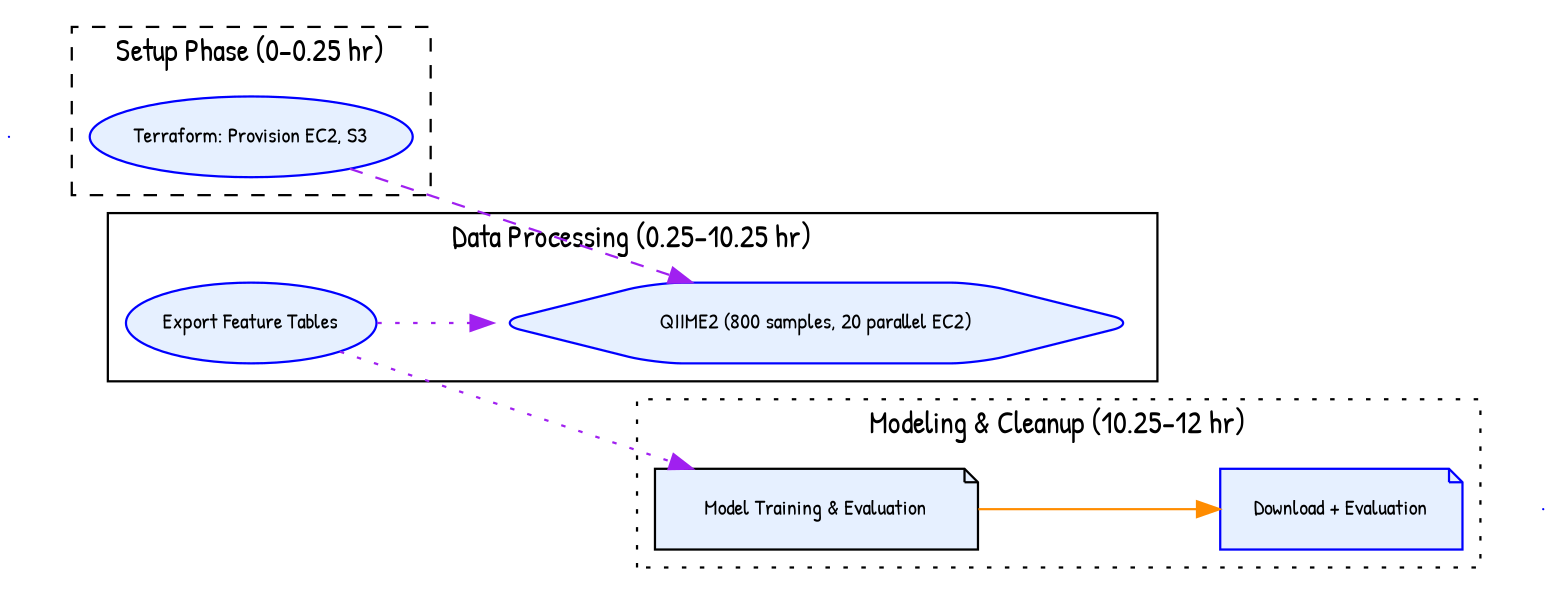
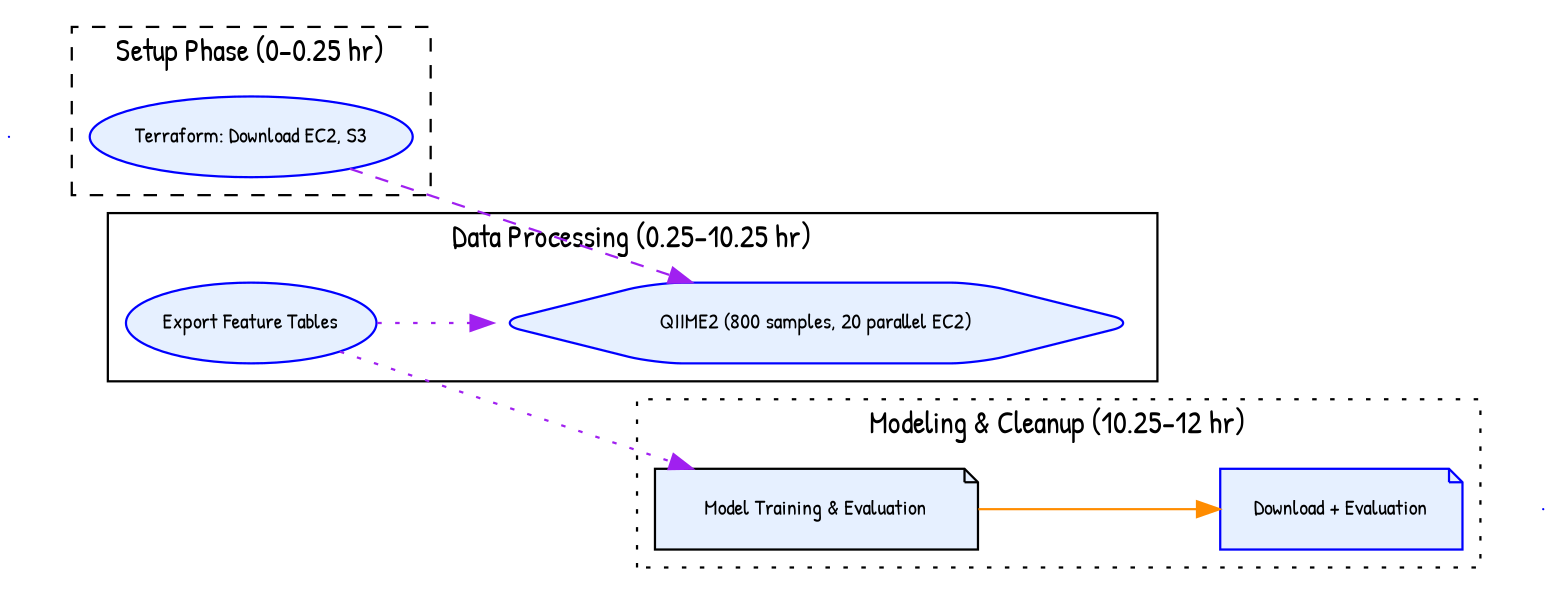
node "Terraform: Provision EC2, S3": label "Terraform: Provision EC2, S3" -> "Terraform: Download EC2, S3"
